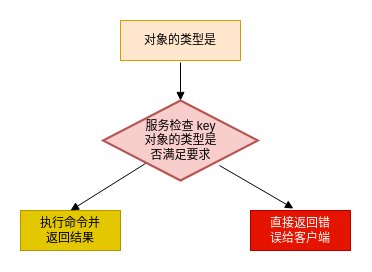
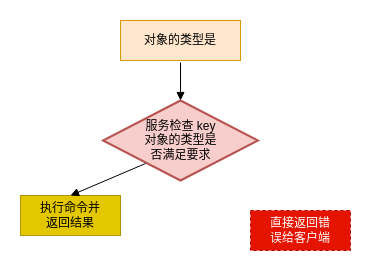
edge "服务检查 key 对象的类型是 否满足要求" -> "直接返回错 误给客户端": removed
node "执行命令并 返回结果": moved (71, 231) -> (71, 216)
node "直接返回错 误给客户端": style solid -> dashed
